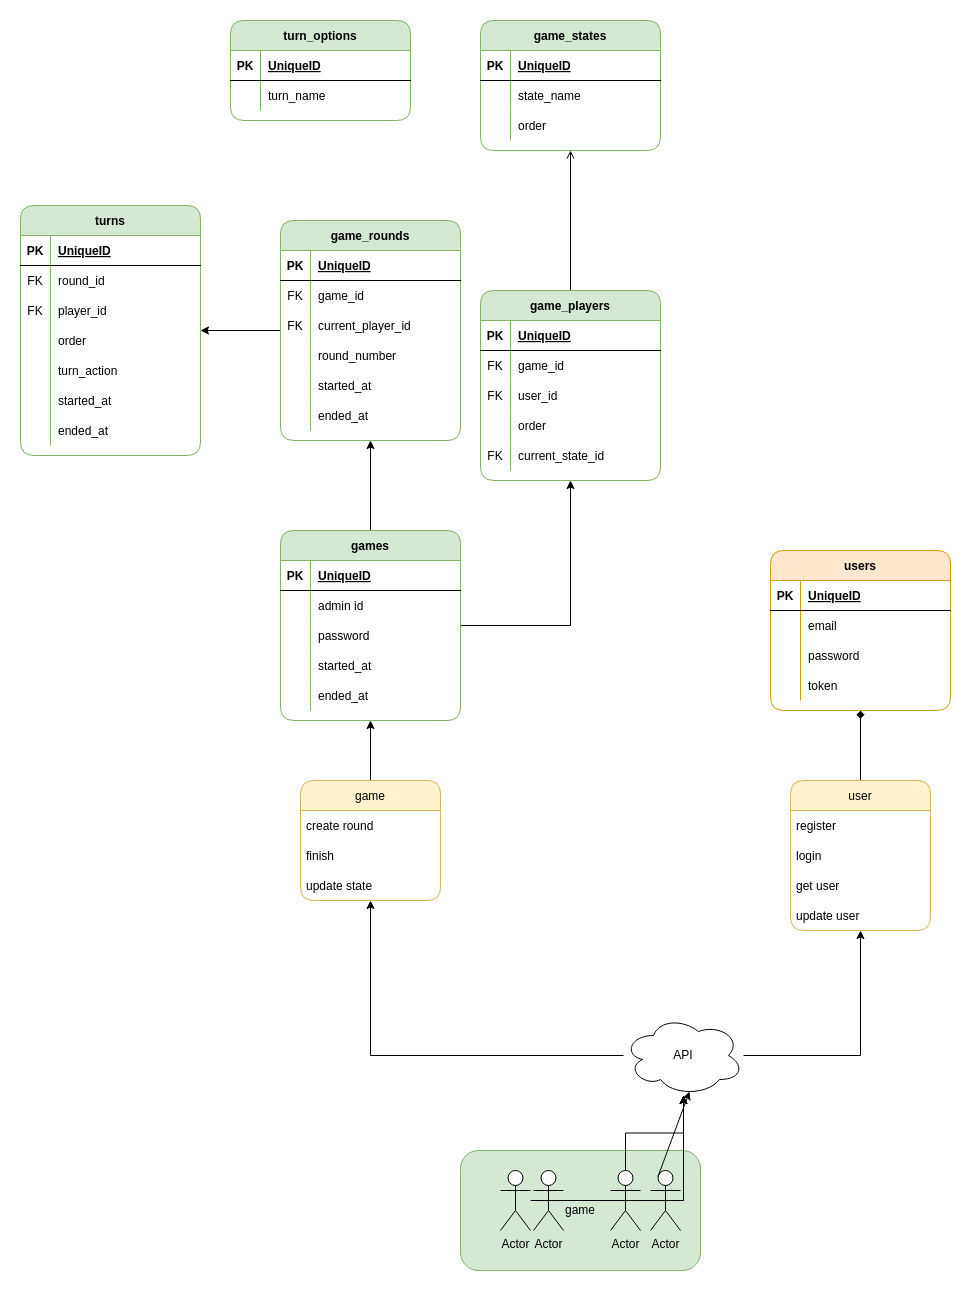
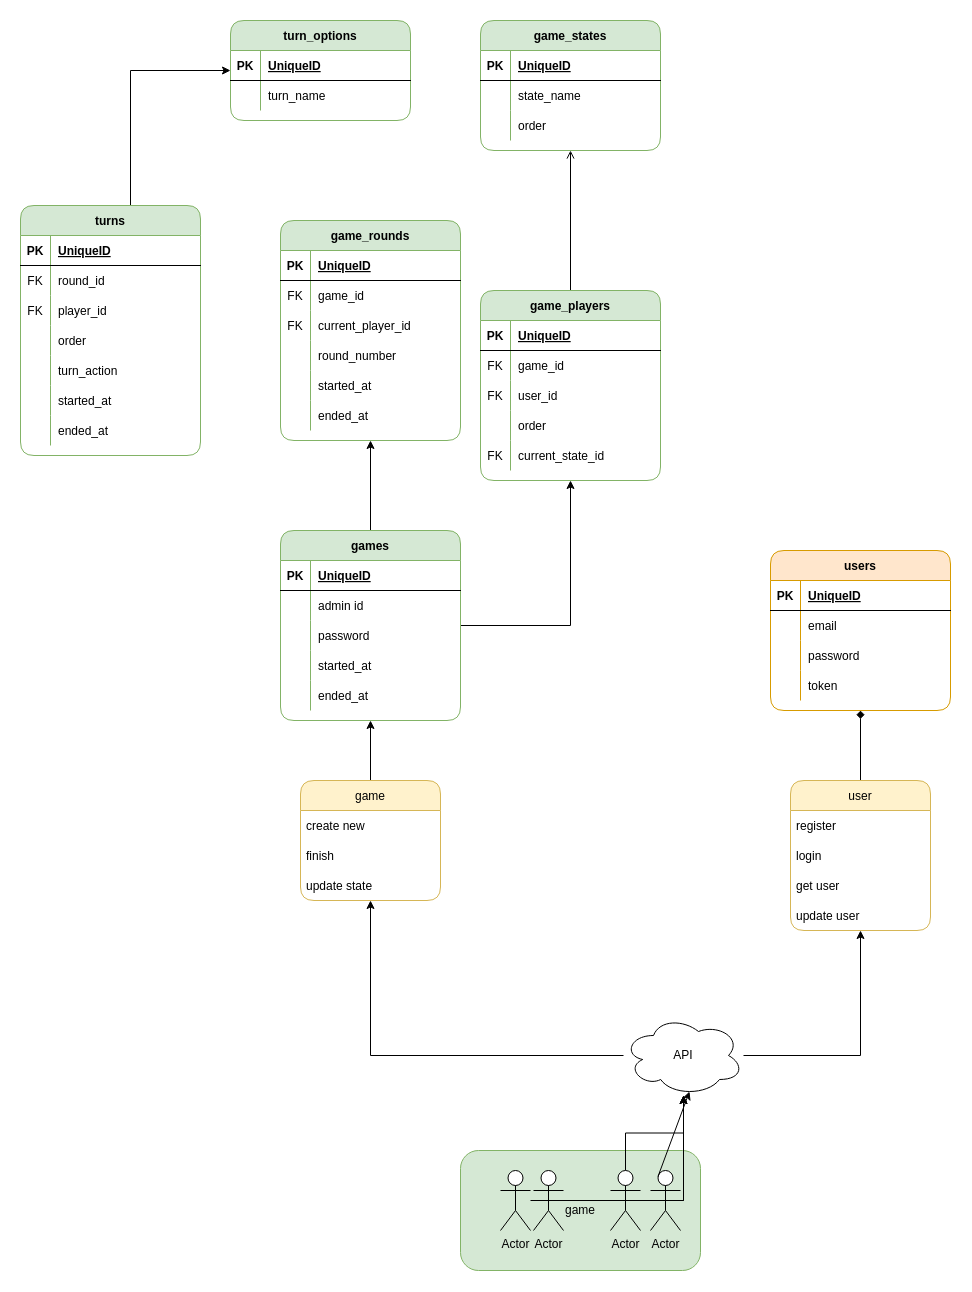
edge "turns" -> "turn_options": added
edge "game_rounds" -> "turns": removed
node "create round": label "create round" -> "create new"
